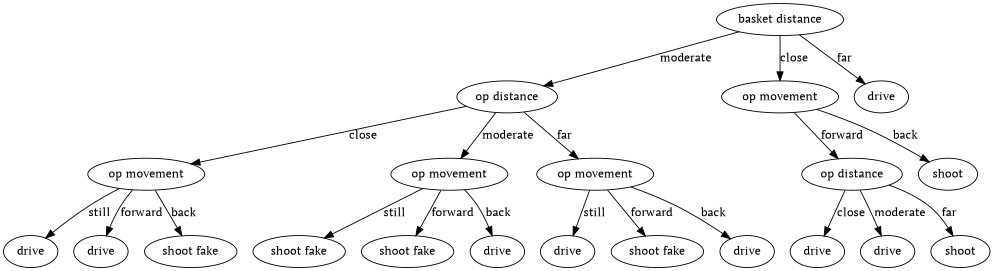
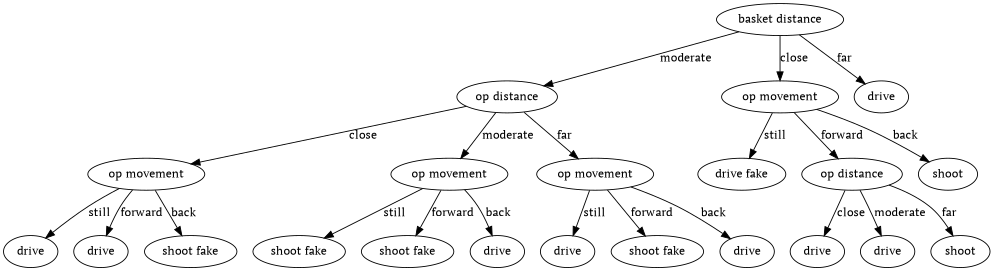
node "drive fake": added
